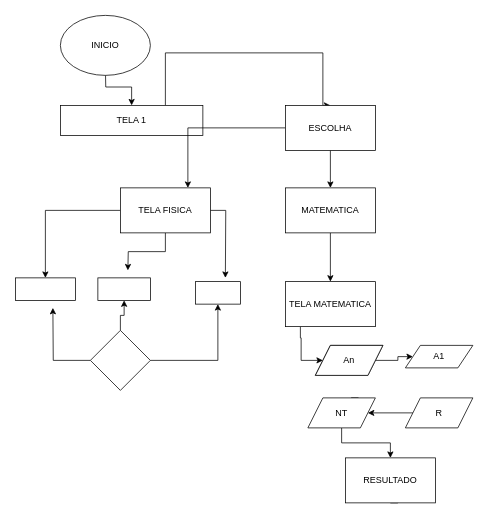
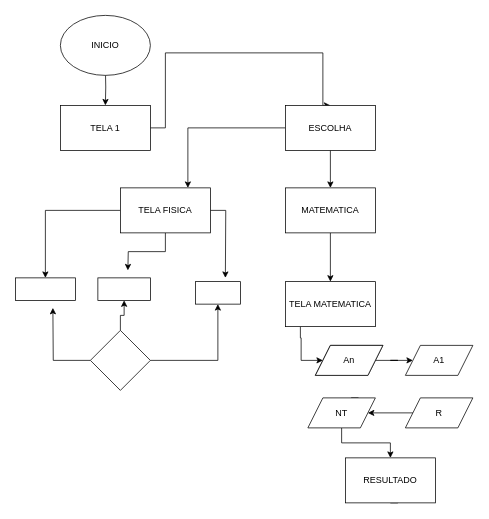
node "TELA 1": size 143x30 -> 90x45
node "A1": size 68x23 -> 68x30
